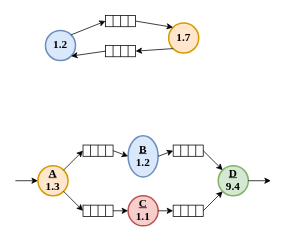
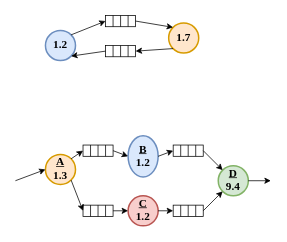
node "A 1.3": moved (53, 180) -> (60, 169)
node "C 1.1": label "C 1.1" -> "C 1.2"
